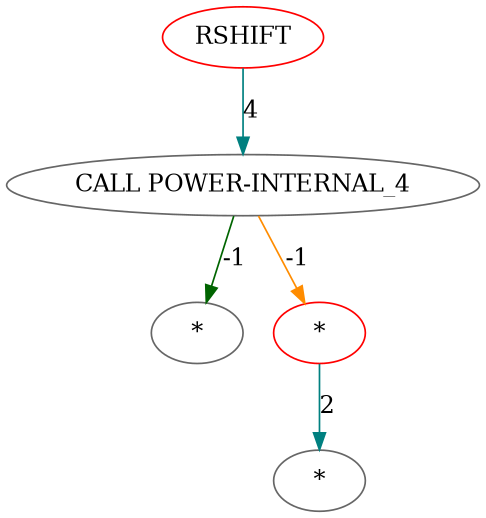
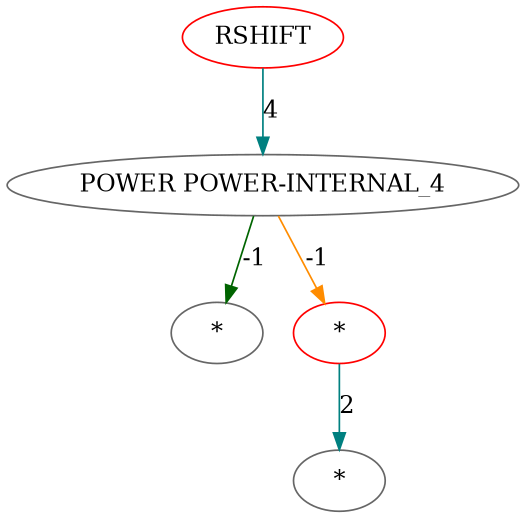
node "CALL POWER-INTERNAL_4": label "CALL POWER-INTERNAL_4" -> "POWER POWER-INTERNAL_4"
